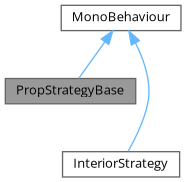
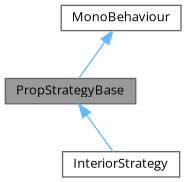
edge "InteriorStrategy" -> "MonoBehaviour": now "InteriorStrategy" -> "PropStrategyBase"
